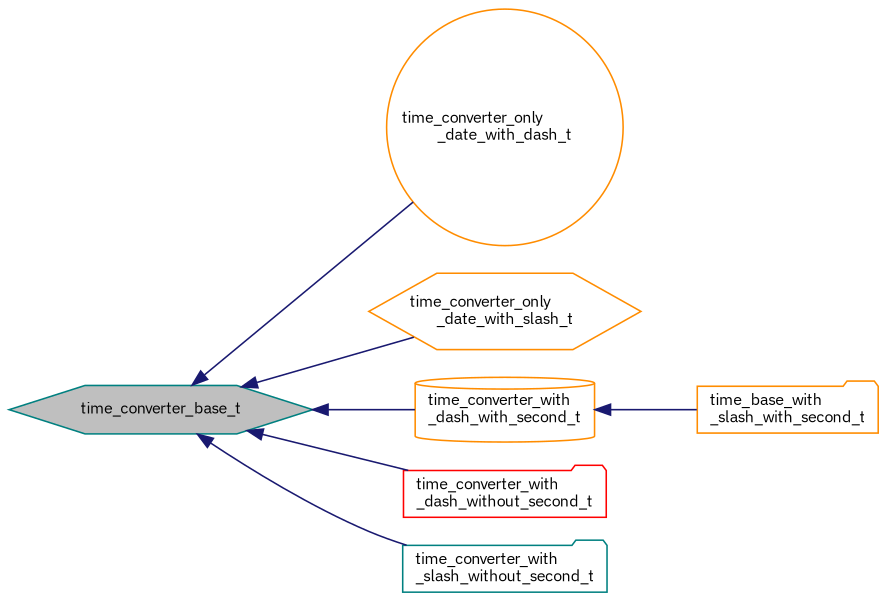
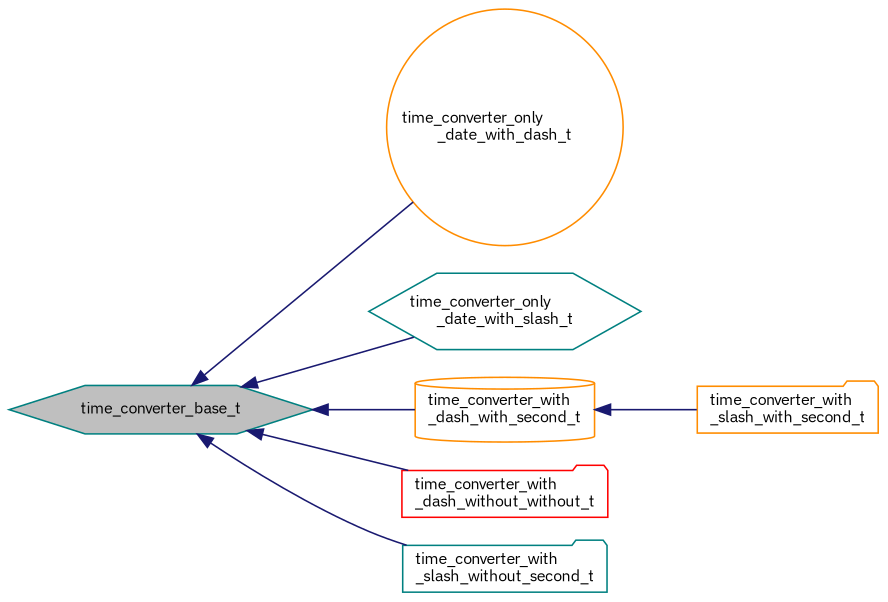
node "time_converter_only _date_with_slash_t": color darkorange -> teal
node "time_base_with _slash_with_second_t": label "time_base_with _slash_with_second_t" -> "time_converter_with _slash_with_second_t"
node "time_converter_with _dash_without_second_t": label "time_converter_with _dash_without_second_t" -> "time_converter_with _dash_without_without_t"
